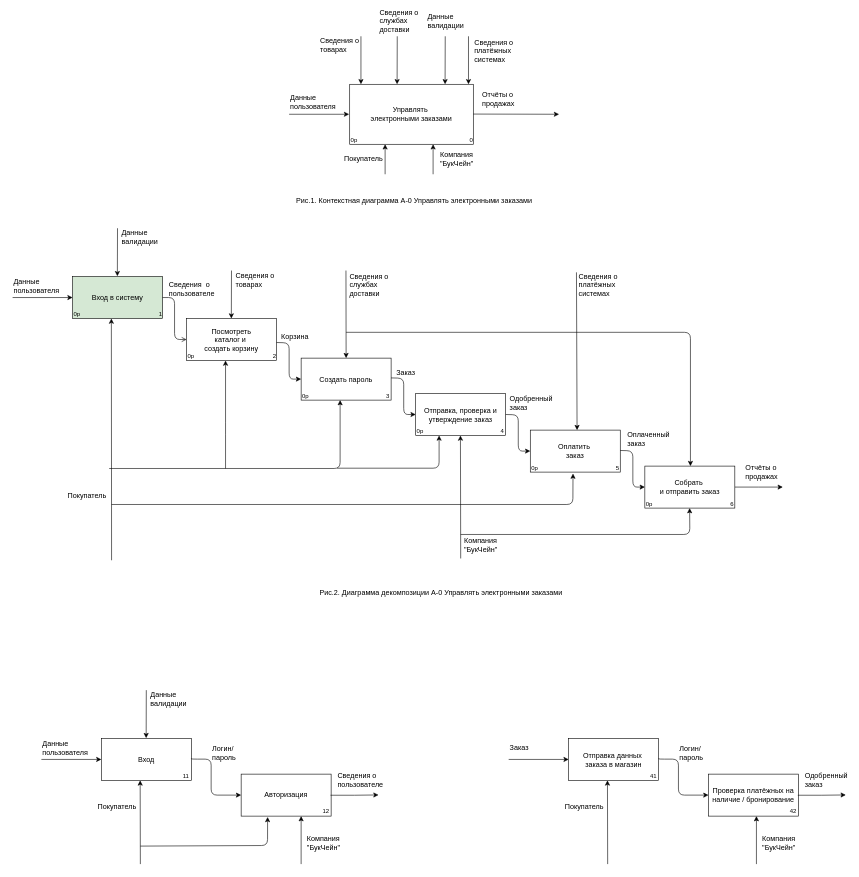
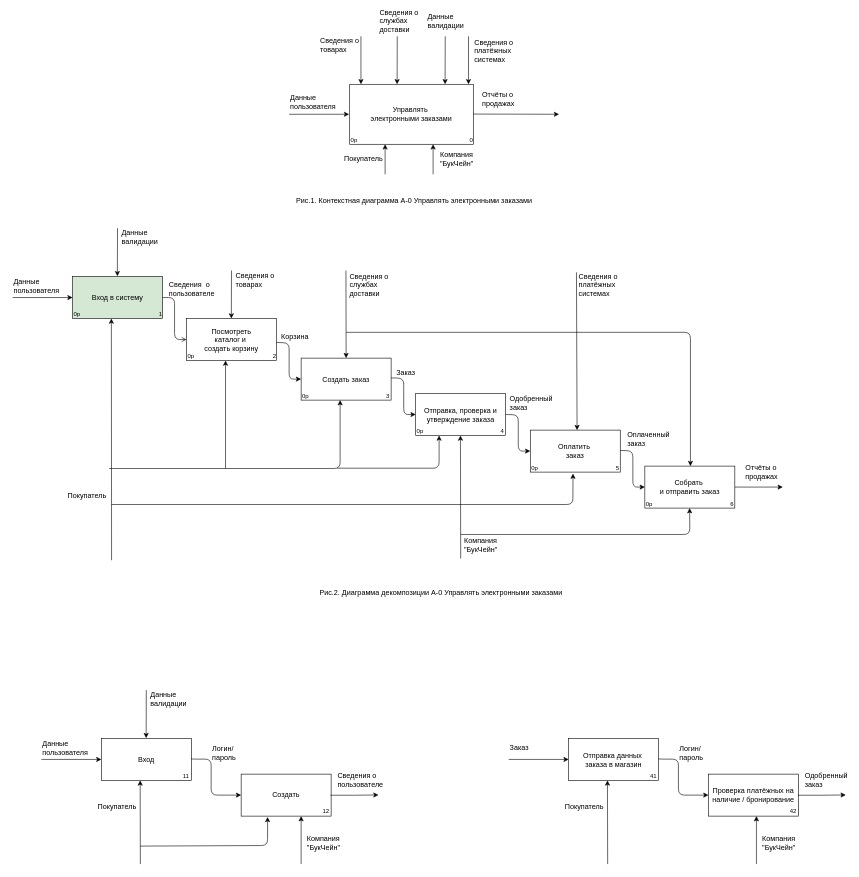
node "Создать пароль": label "Создать пароль" -> "Создать заказ"
node "Отправка, проверка и утверждение заказ": label "Отправка, проверка и утверждение заказ" -> "Отправка, проверка и утверждение заказа"
node "Авторизация": label "Авторизация" -> "Создать"
